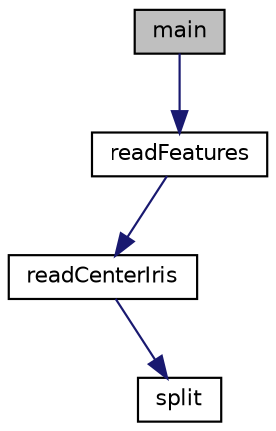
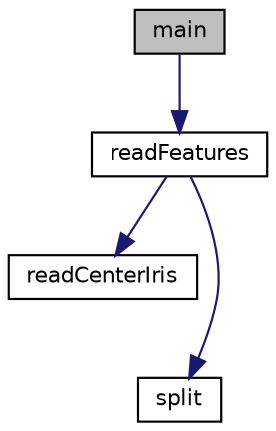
edge "readCenterIris" -> "split": now "readFeatures" -> "split"
